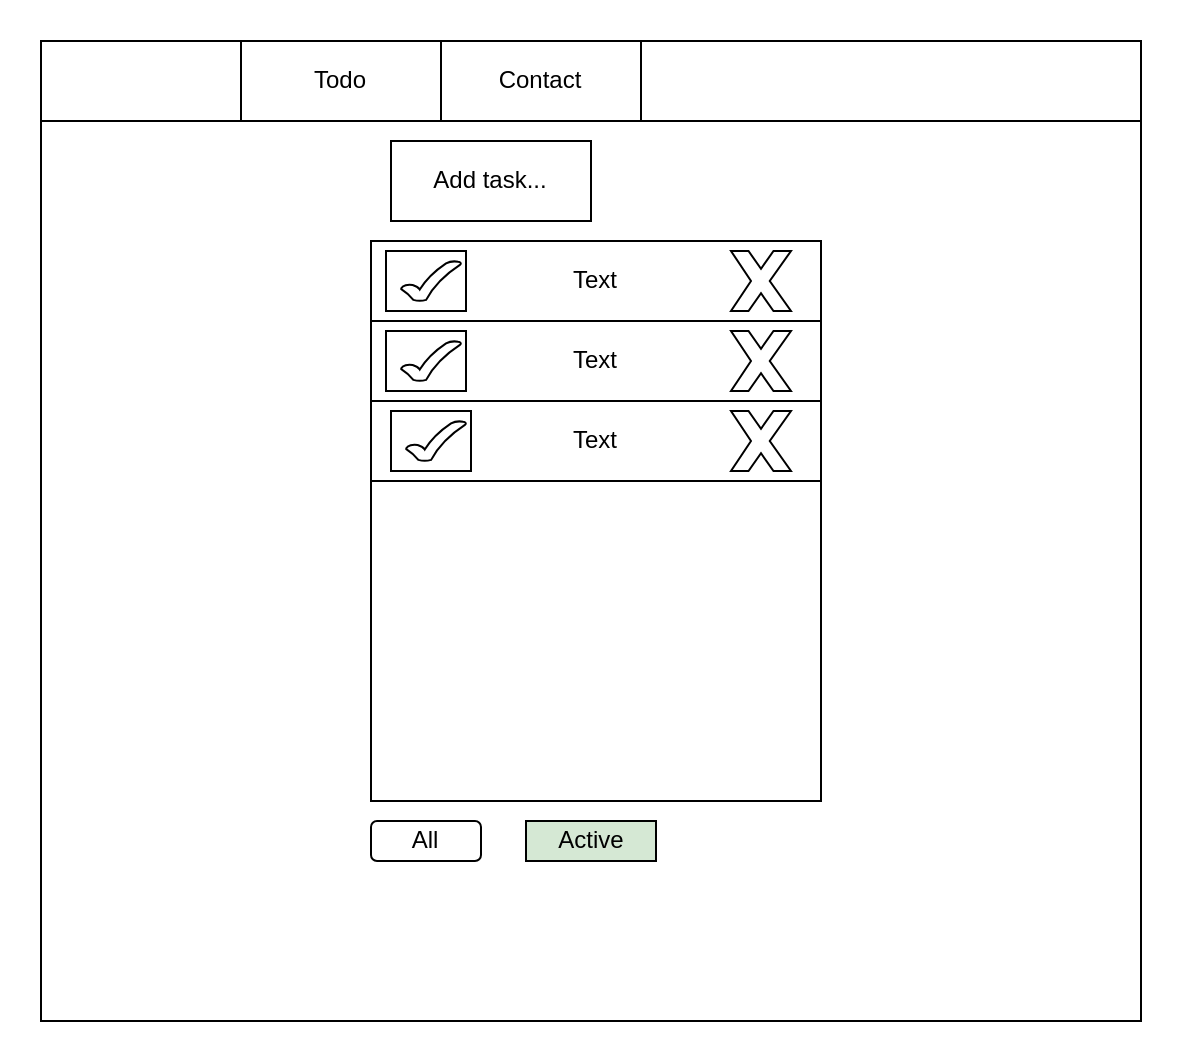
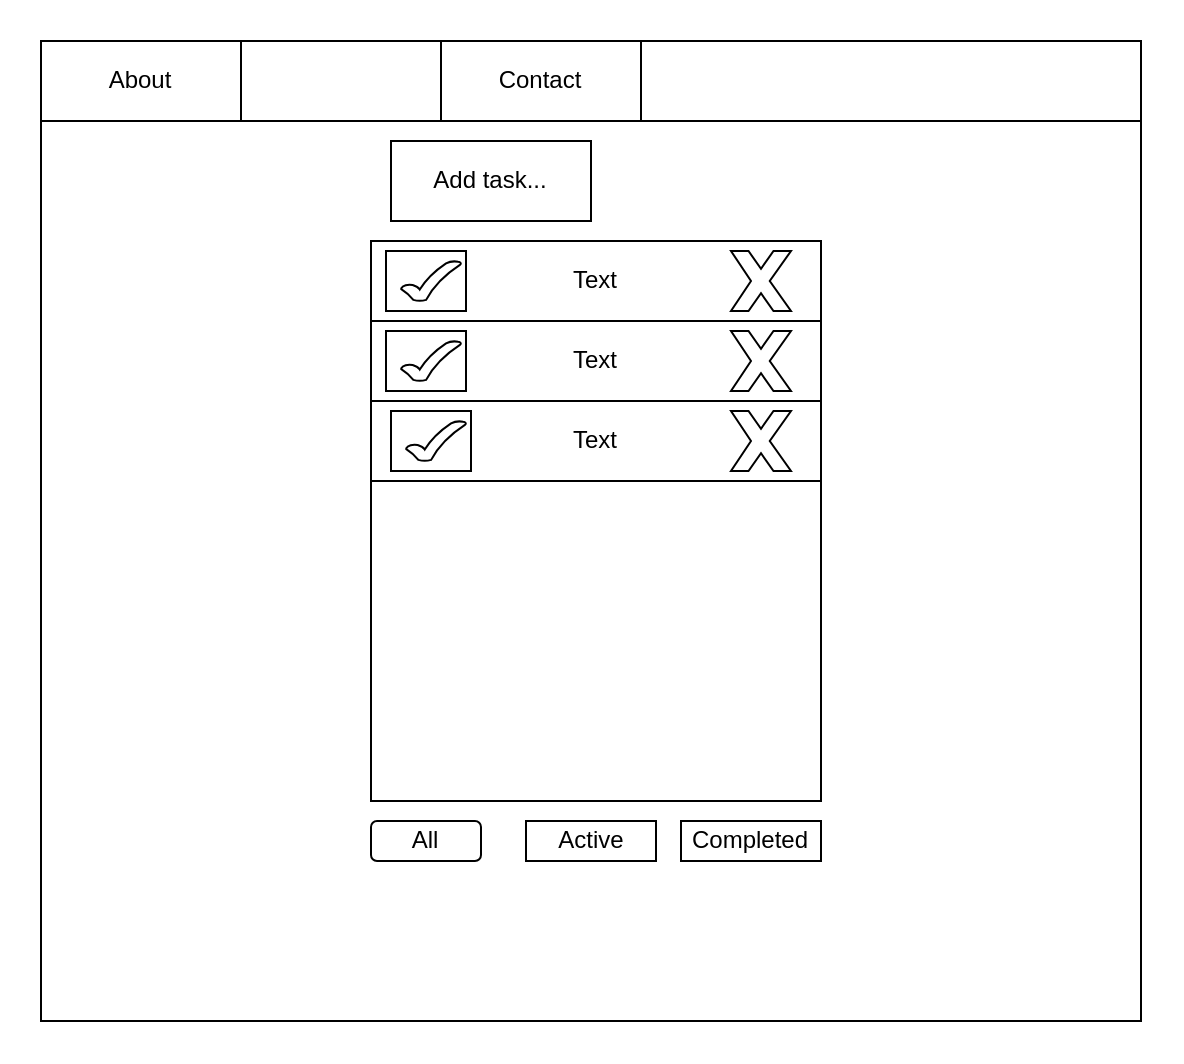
node "About": added
node "Todo": removed
node "Active": fillcolor #d5e8d4 -> #ffffff
node "Completed": added
